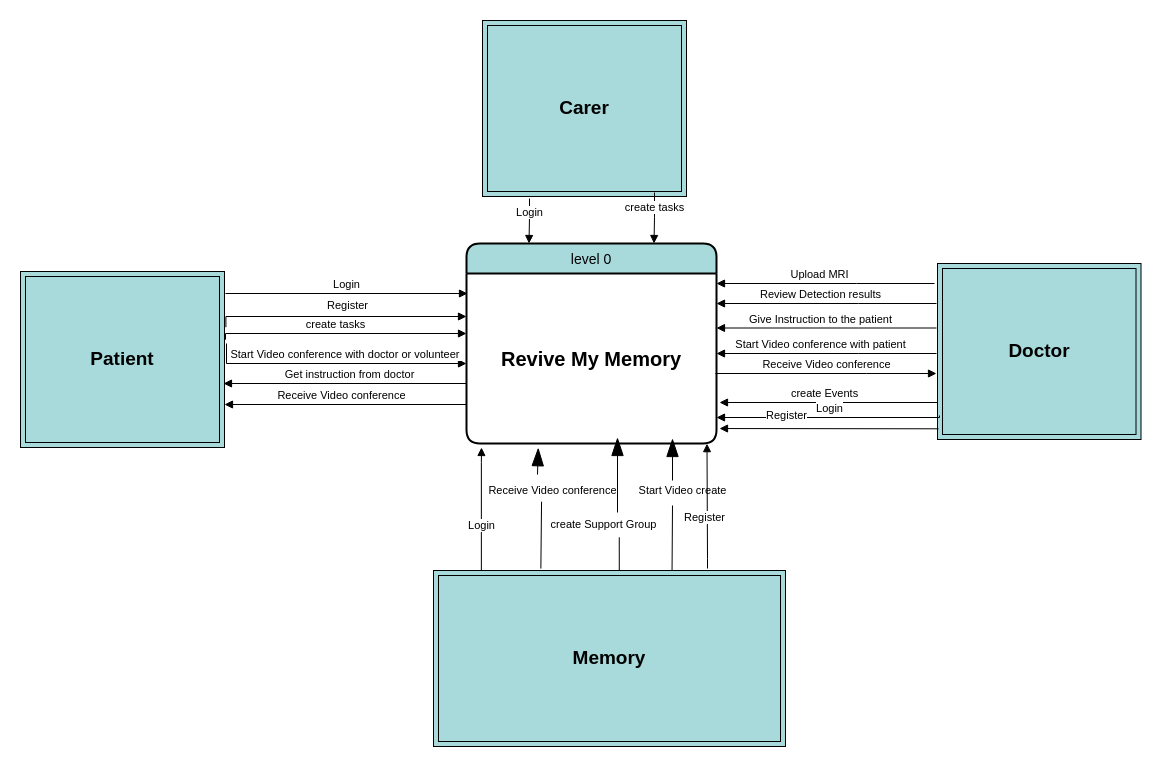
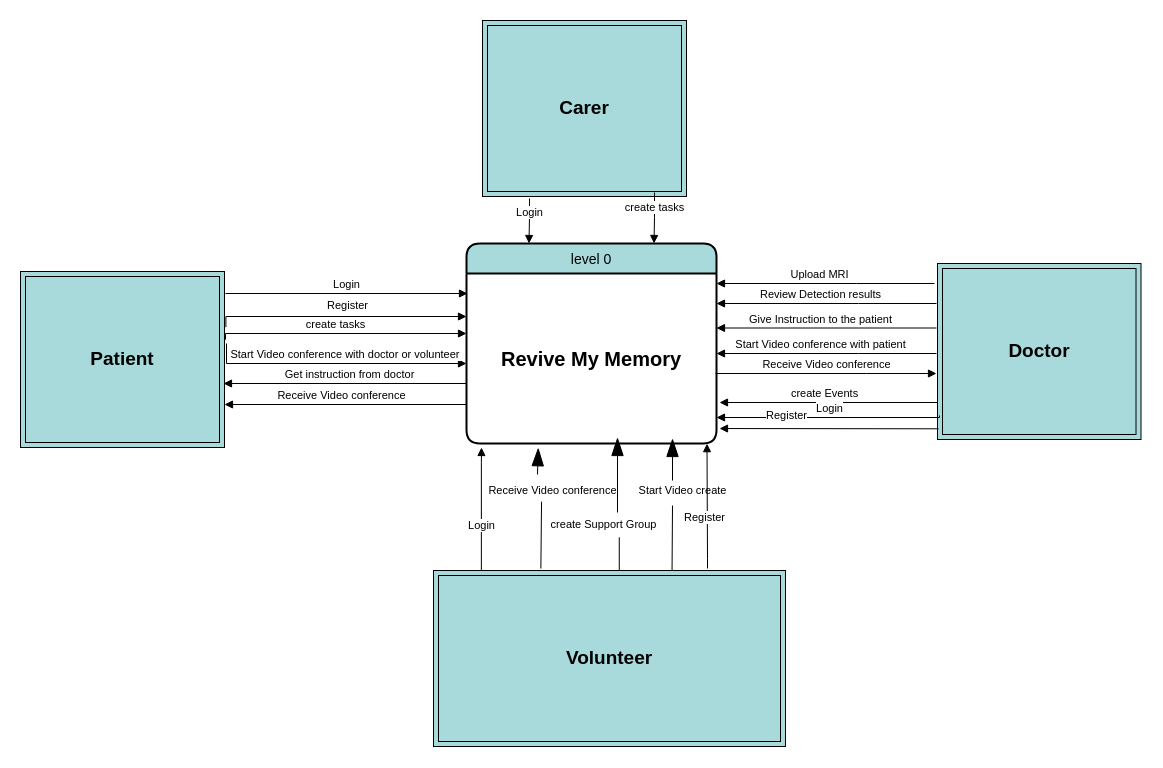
node "Memory": label "Memory" -> "Volunteer"
